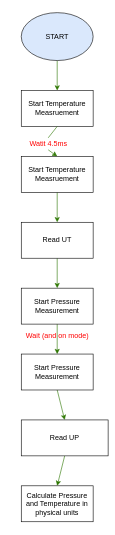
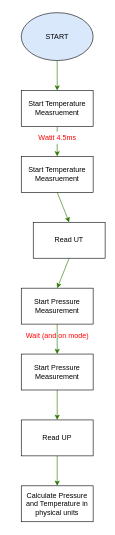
node "Watit 4.5ms": moved (48, 144) -> (57, 138)
node "Read UT": moved (57, 240) -> (69, 240)
node "Read UP": size 87x36 -> 72x36
